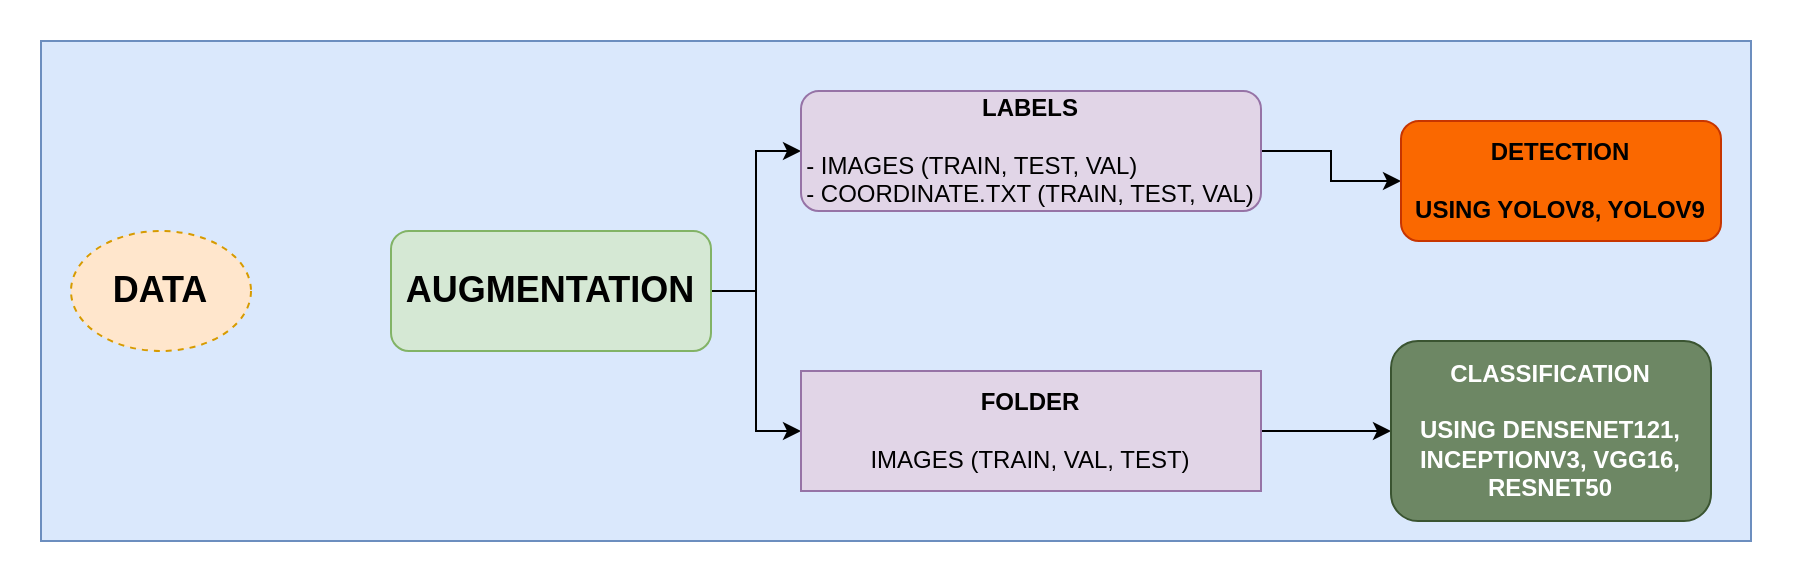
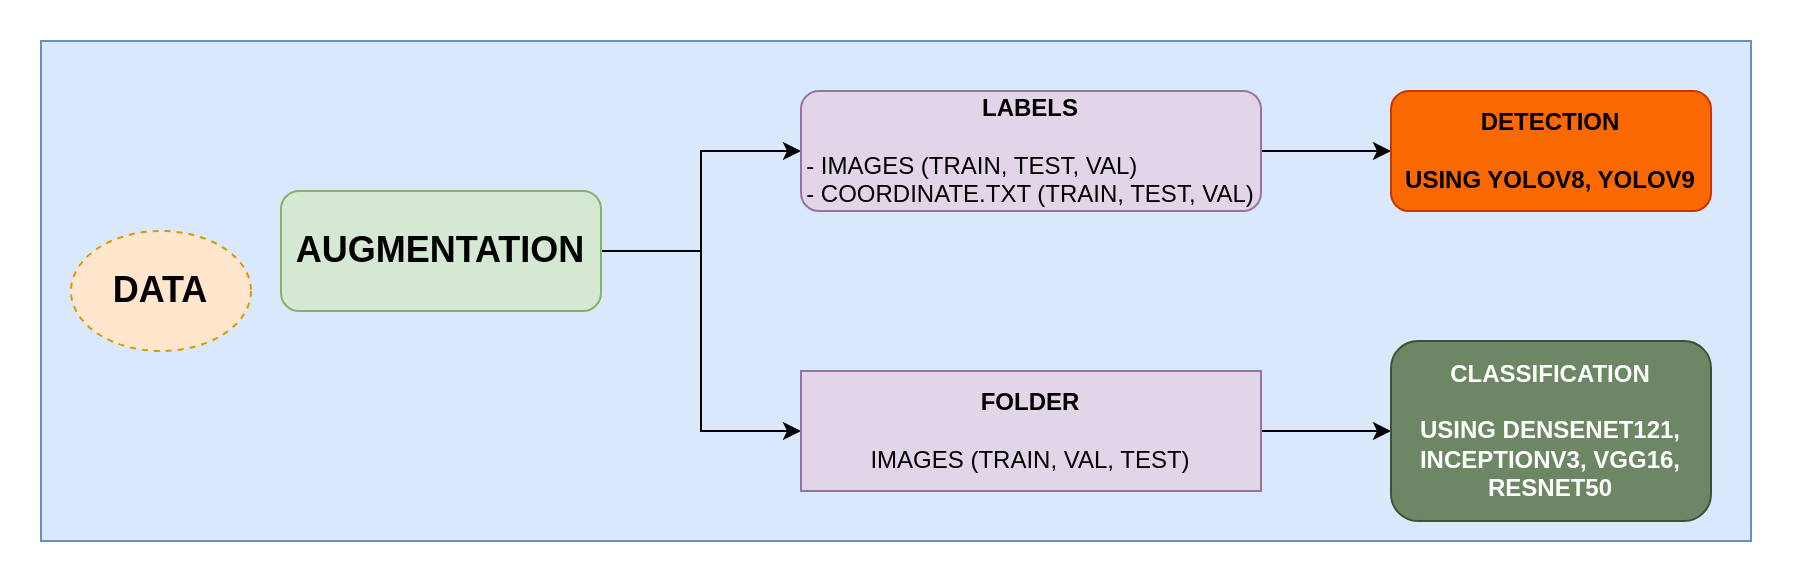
node "DETECTION USING YOLOV8, YOLOV9": moved (1561, 181) -> (1551, 151)
node "AUGMENTATION": moved (551, 291) -> (441, 251)
